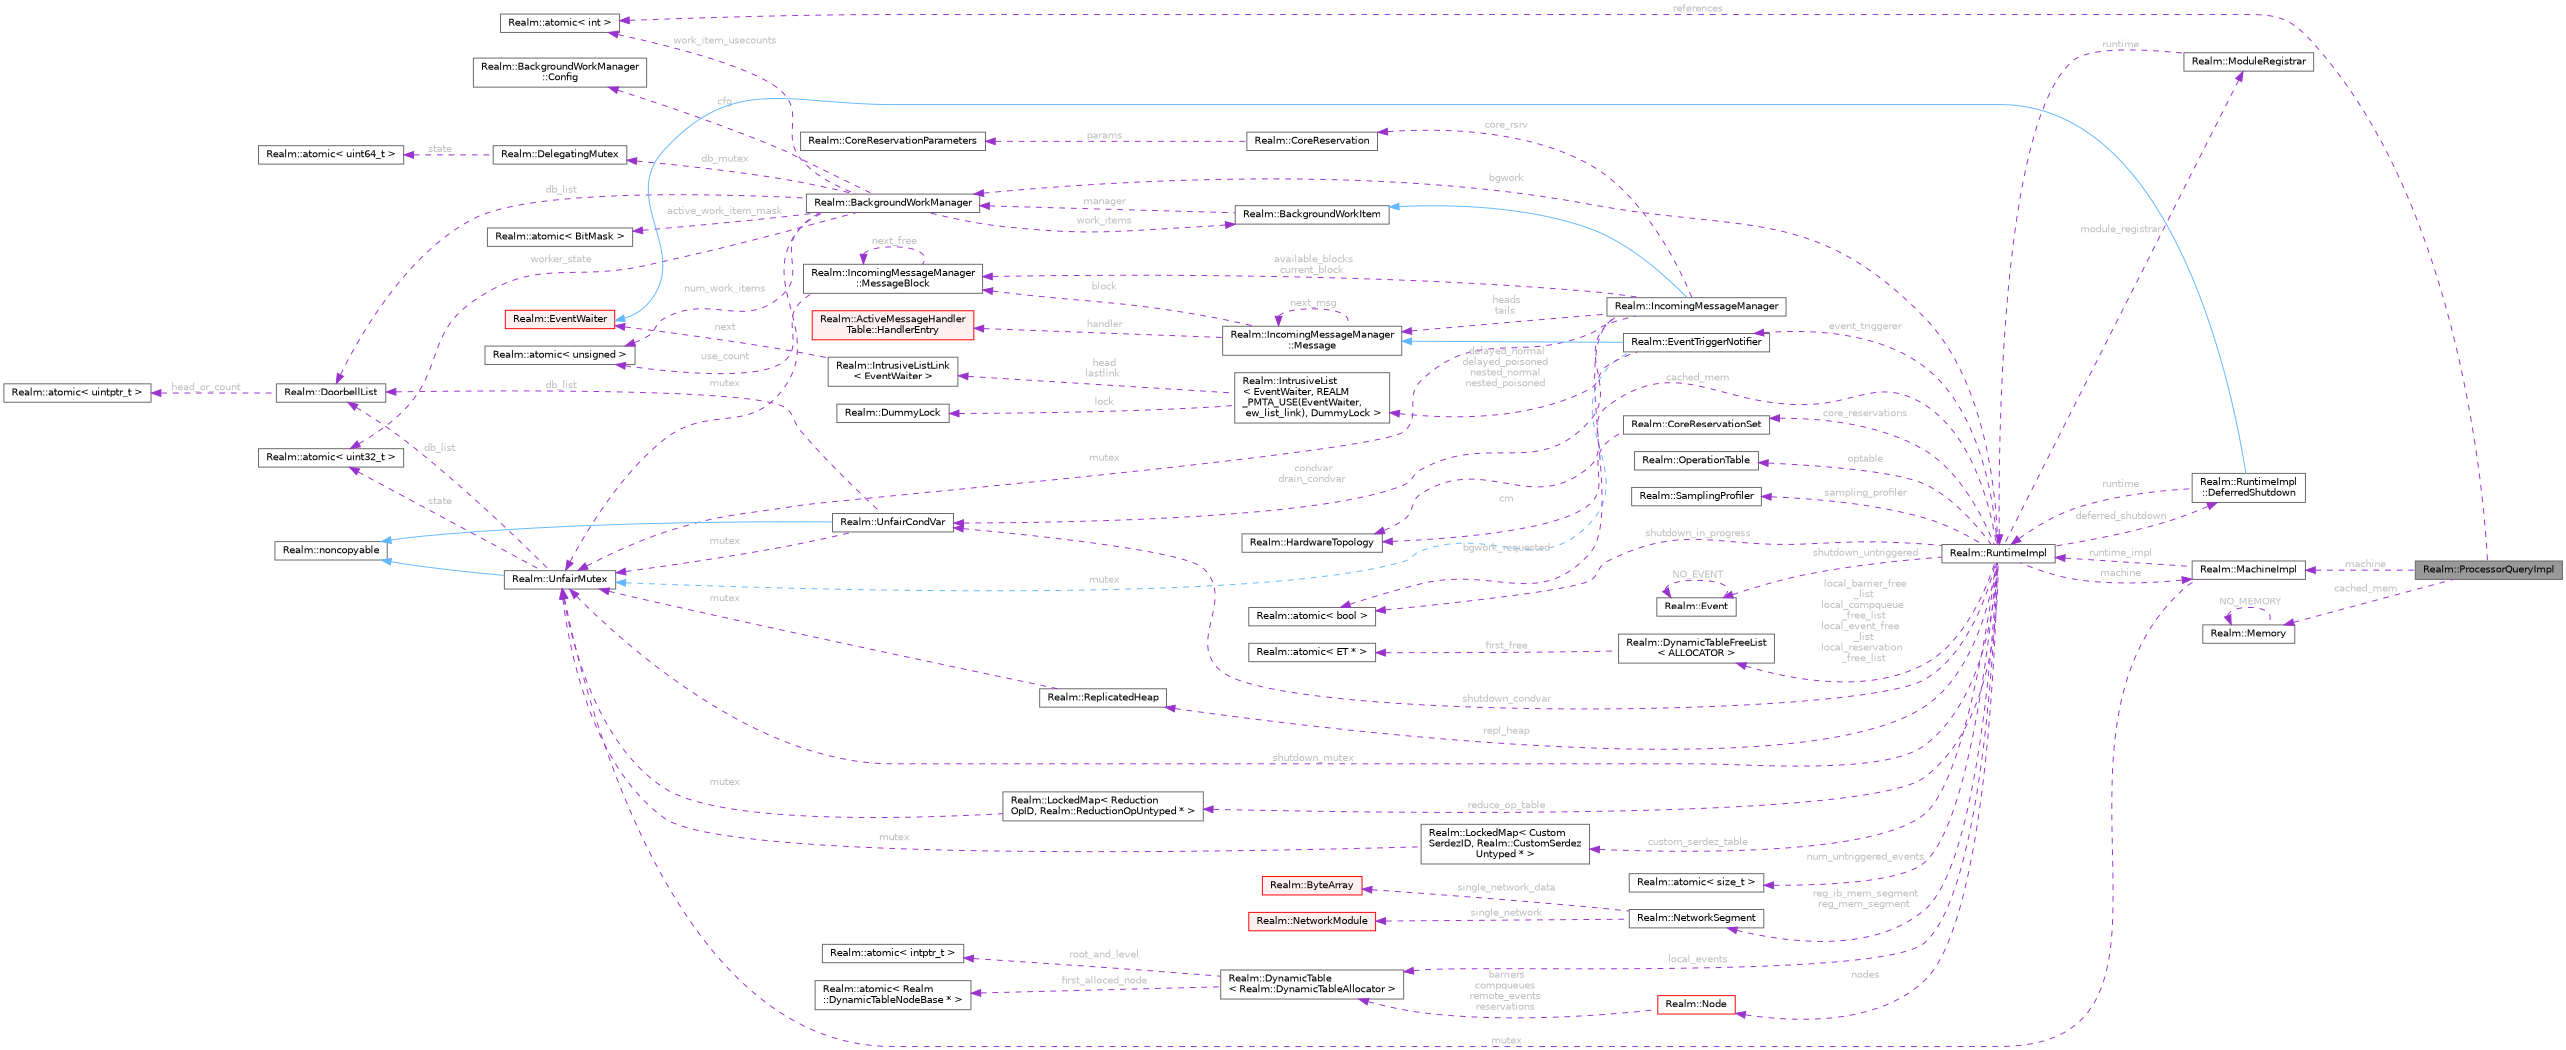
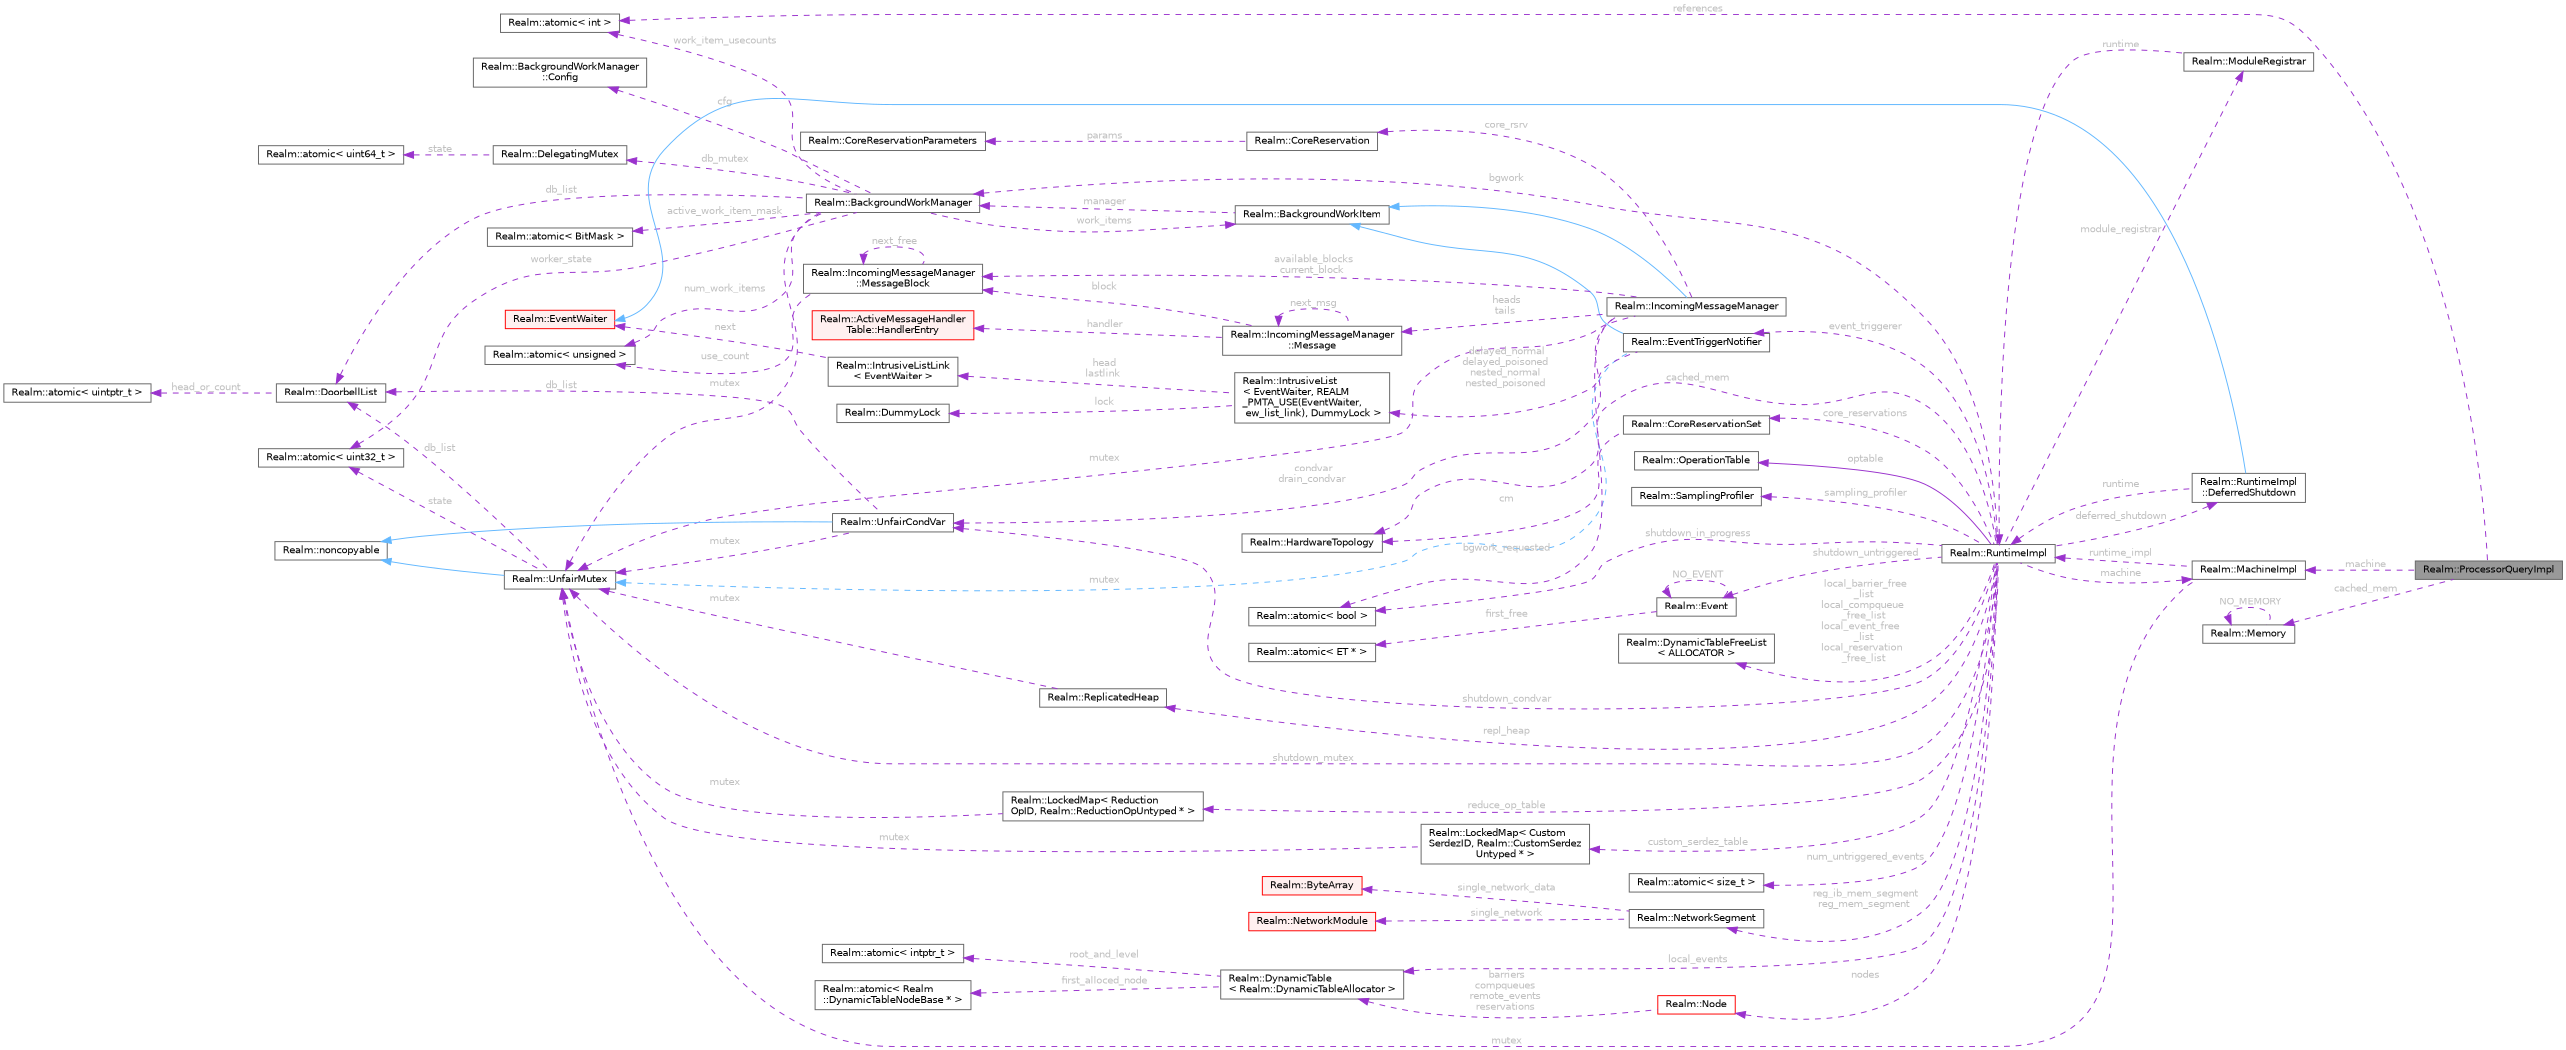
edge "Realm::EventTriggerNotifier" -> "Realm::IncomingMessageManager ::Message": now "Realm::EventTriggerNotifier" -> "Realm::BackgroundWorkItem"
edge "Realm::RuntimeImpl" -> "Realm::OperationTable": style dashed -> solid
edge "Realm::DynamicTableFreeList < ALLOCATOR >" -> "Realm::atomic< ET * >": now "Realm::Event" -> "Realm::atomic< ET * >"
